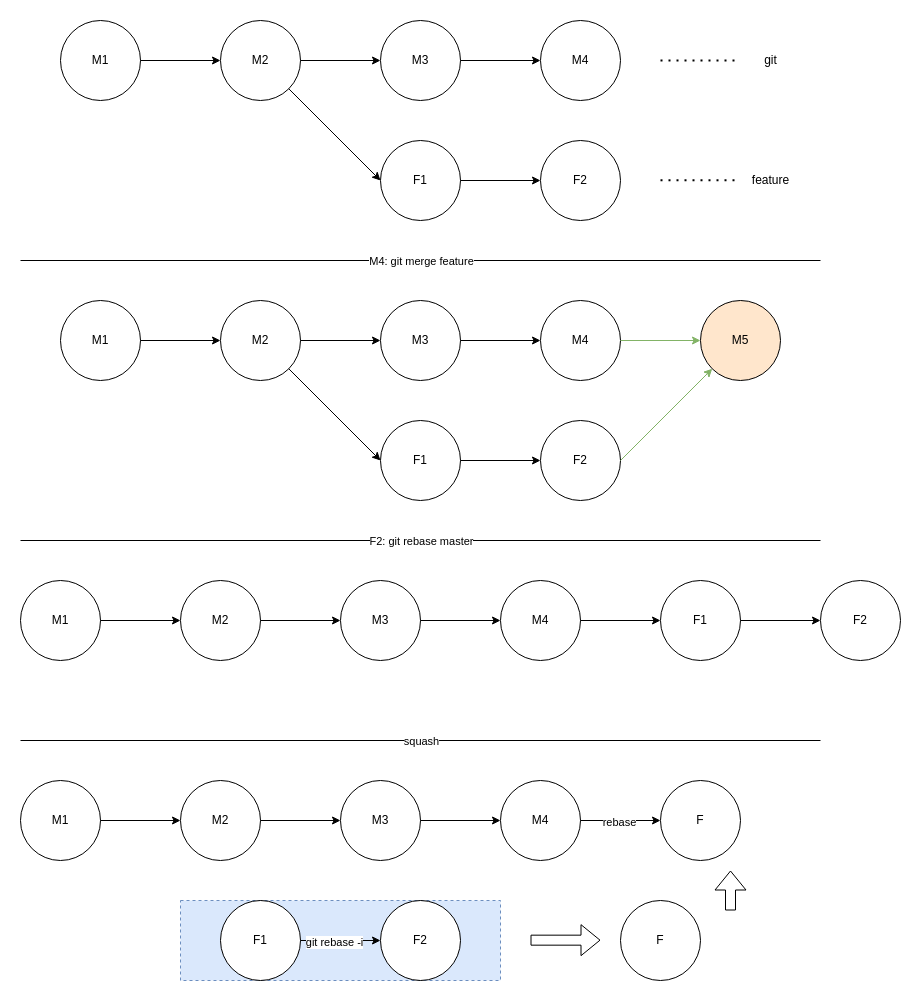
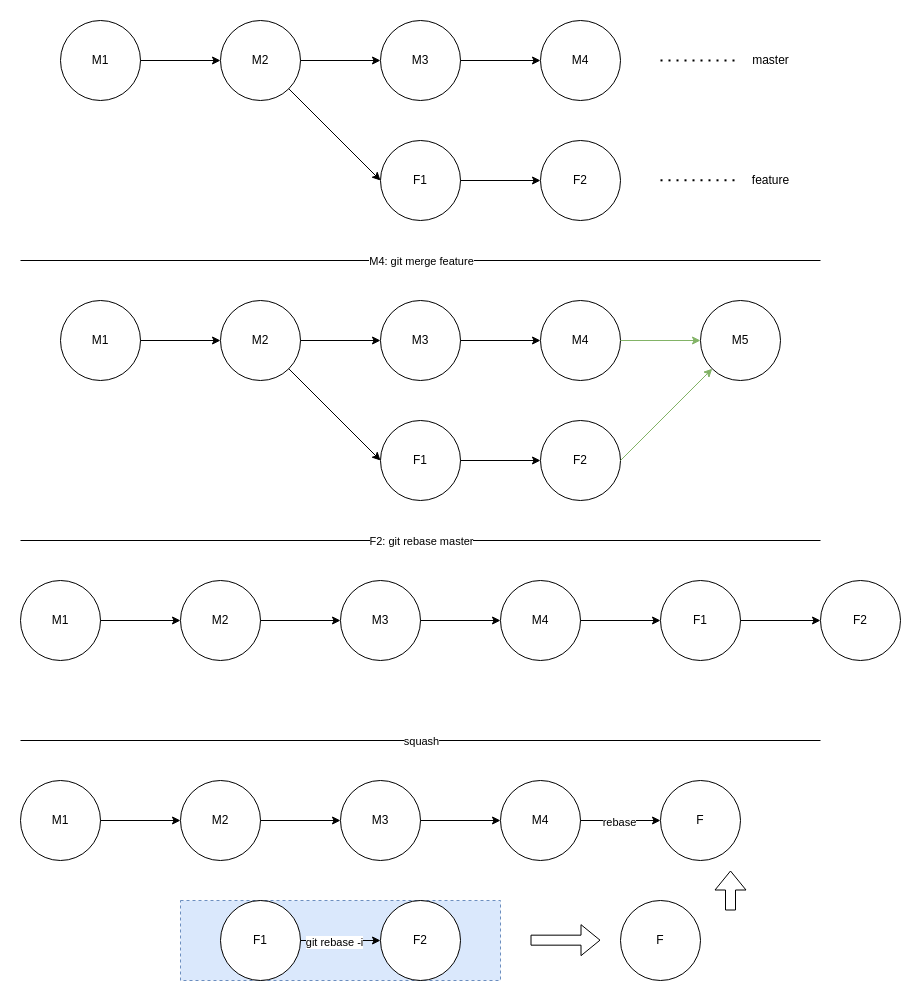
node "git": label "git" -> "master"
node "M5": fillcolor #ffe6cc -> #ffffff
